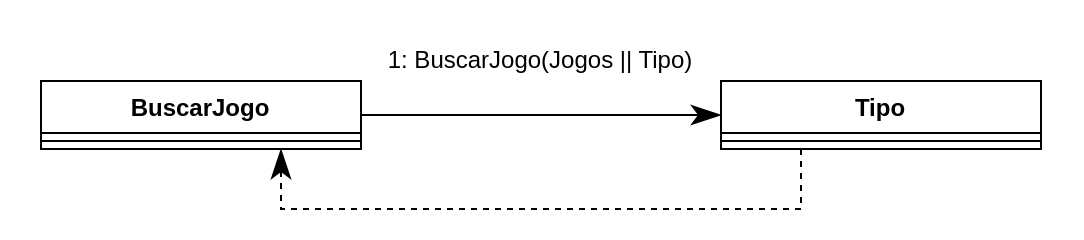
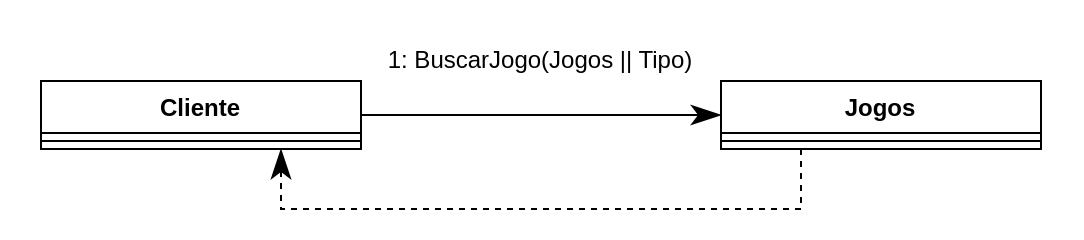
node "BuscarJogo": label "BuscarJogo" -> "Cliente"
node "Tipo": label "Tipo" -> "Jogos"
